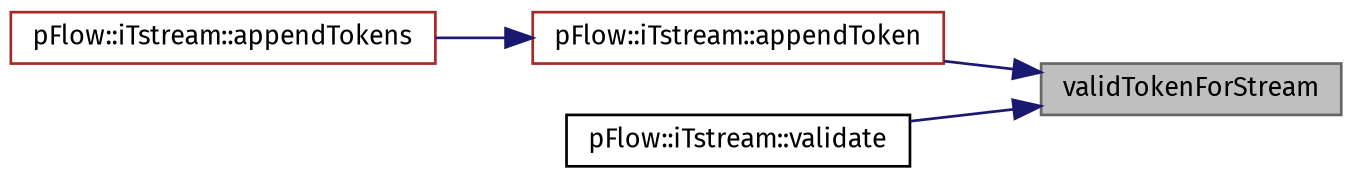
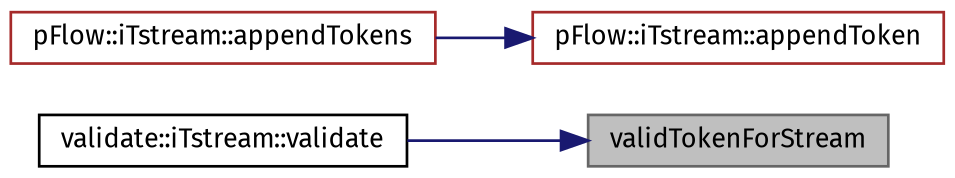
edge "pFlow::iTstream::appendToken" -> "validTokenForStream": removed
node "pFlow::iTstream::validate": label "pFlow::iTstream::validate" -> "validate::iTstream::validate"
